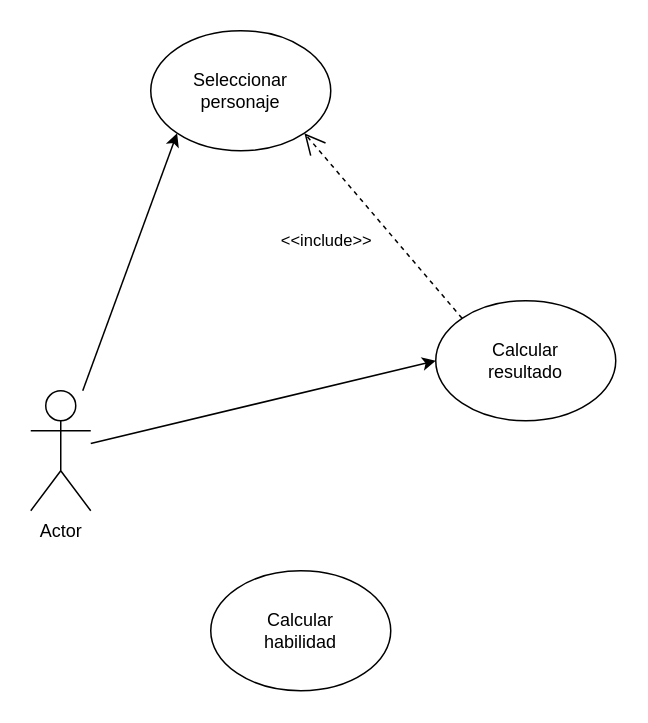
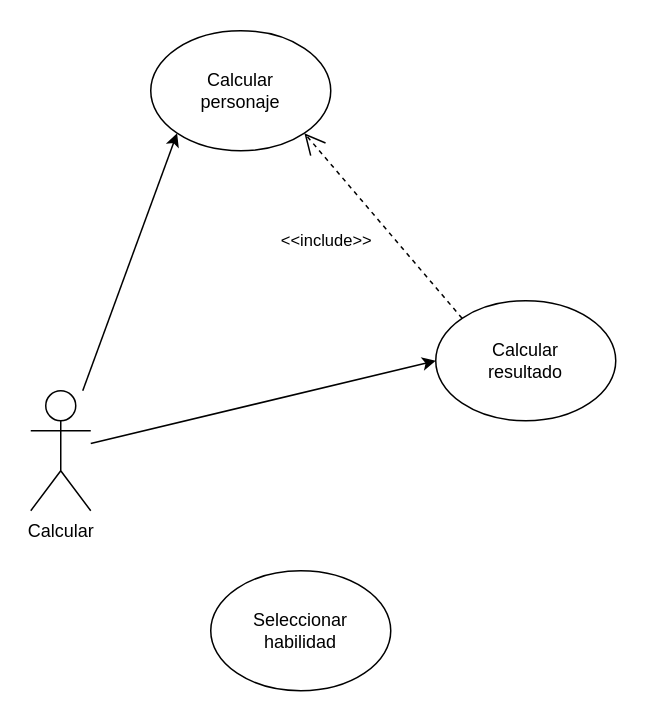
node "Seleccionar personaje": label "Seleccionar personaje" -> "Calcular personaje"
node "Actor": label "Actor" -> "Calcular"
node "Calcular habilidad": label "Calcular habilidad" -> "Seleccionar habilidad"
